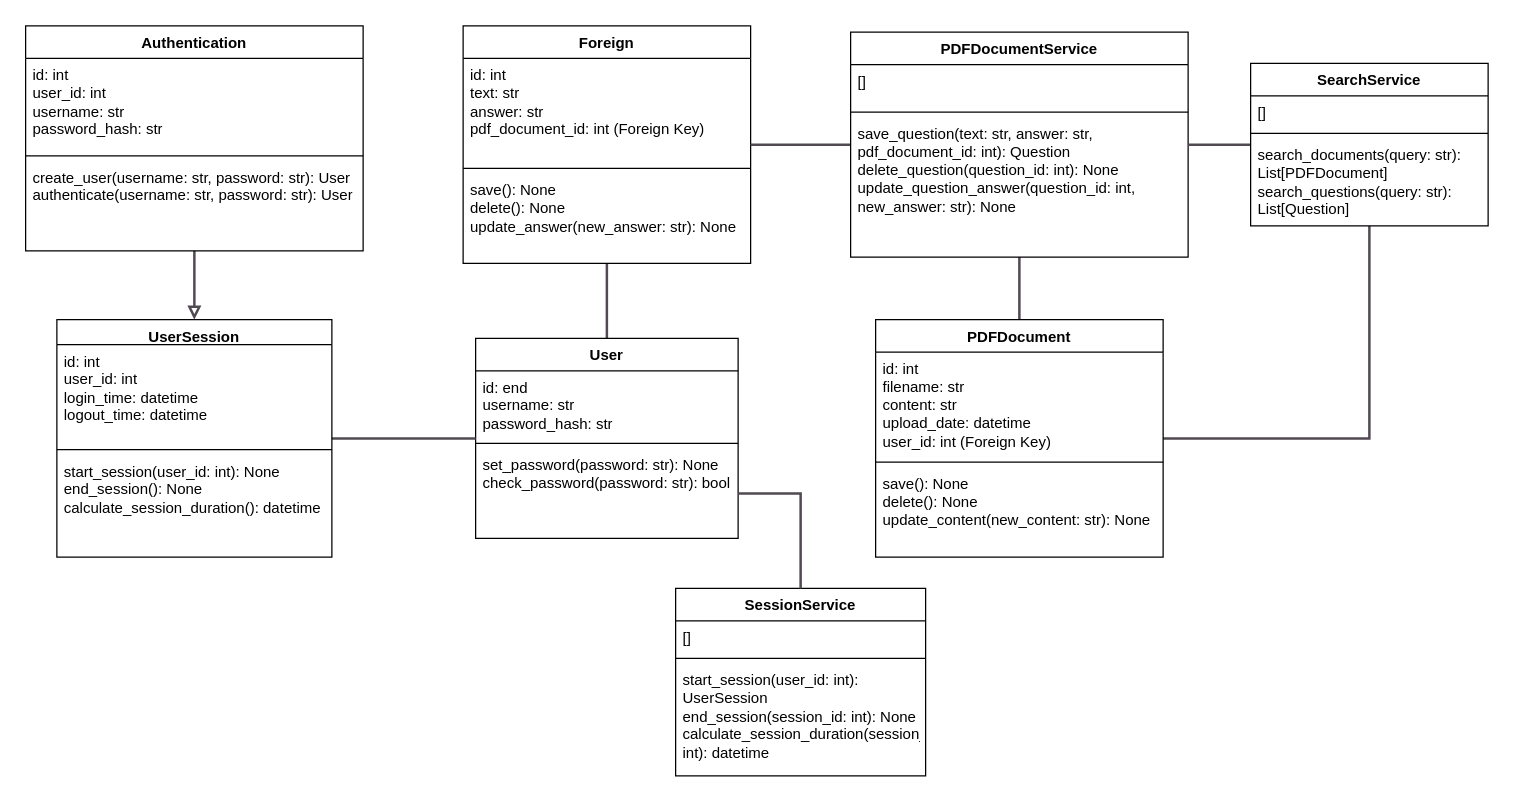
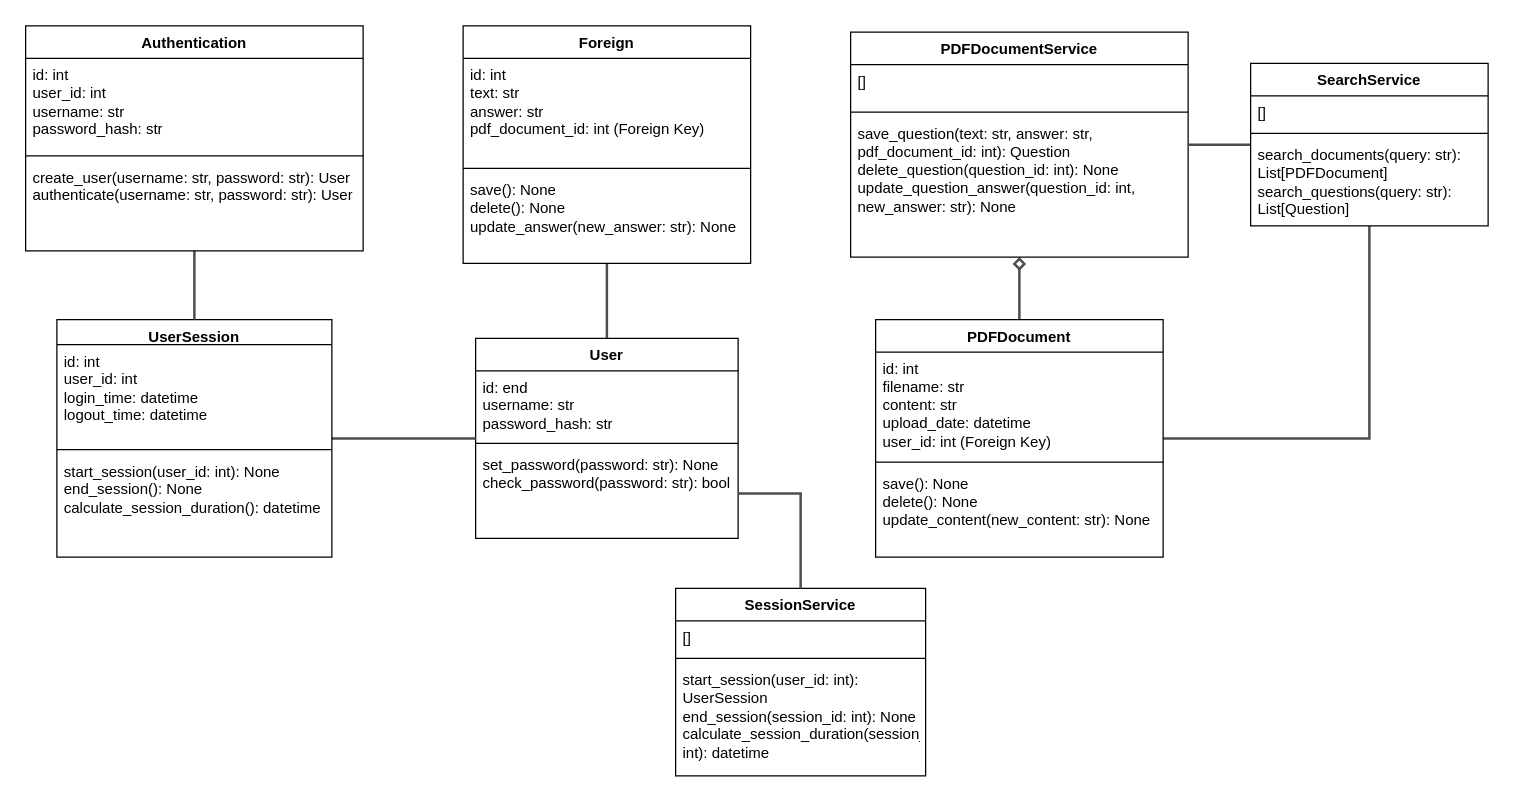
edge "Foreign" -- "PDFDocumentService": removed
edge "PDFDocumentService" -- "PDFDocument": arrowhead none -> diamond
edge "Authentication" -> "UserSession": arrowhead block -> none
